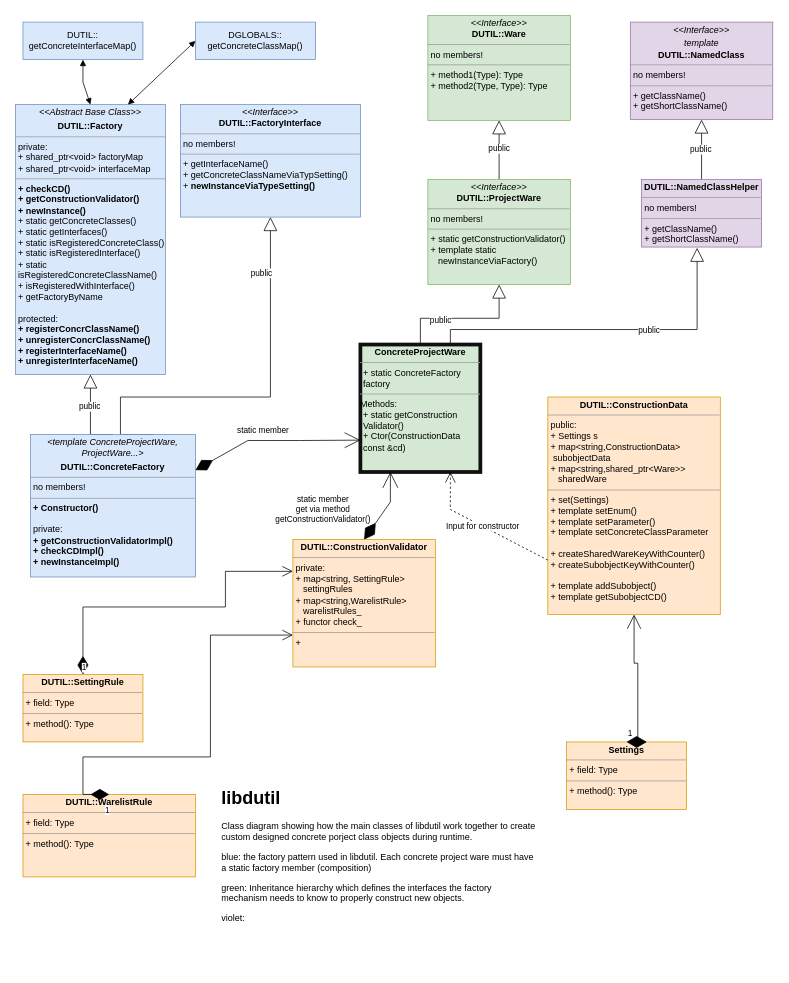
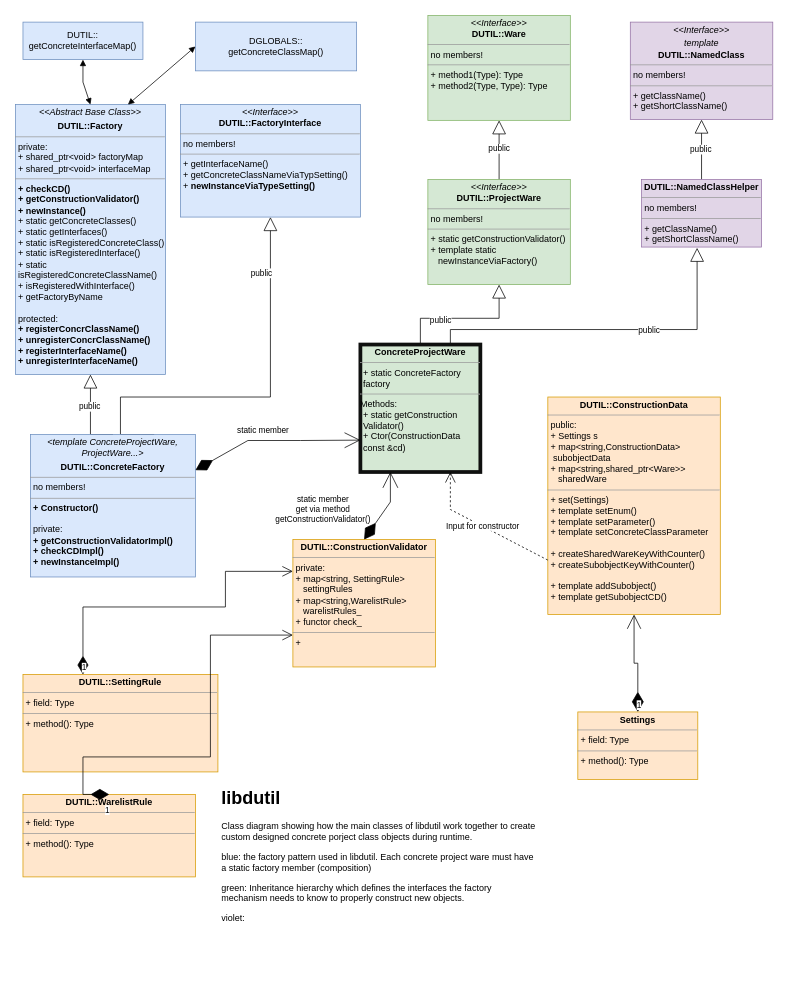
node "DGLOBALS:: getConcreteClassMap()": size 120x38 -> 161x49
node "DUTIL::SettingRule + field: Type + method(): Type": size 120x68 -> 195x98
node "Settings + field: Type + method(): Type": moved (627, 776) -> (638, 746)
